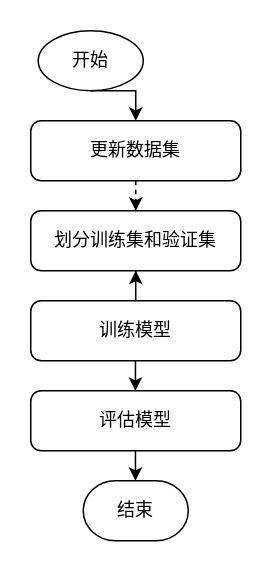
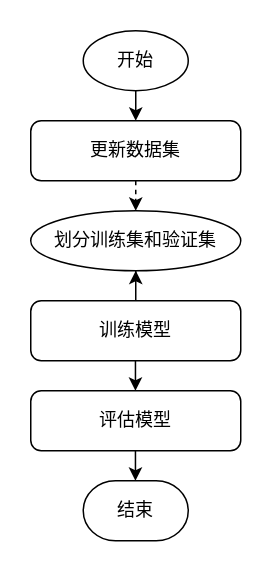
node "开始": moved (91, 61) -> (136, 61)
node "划分训练集和验证集": shape rounded rectangle -> ellipse
